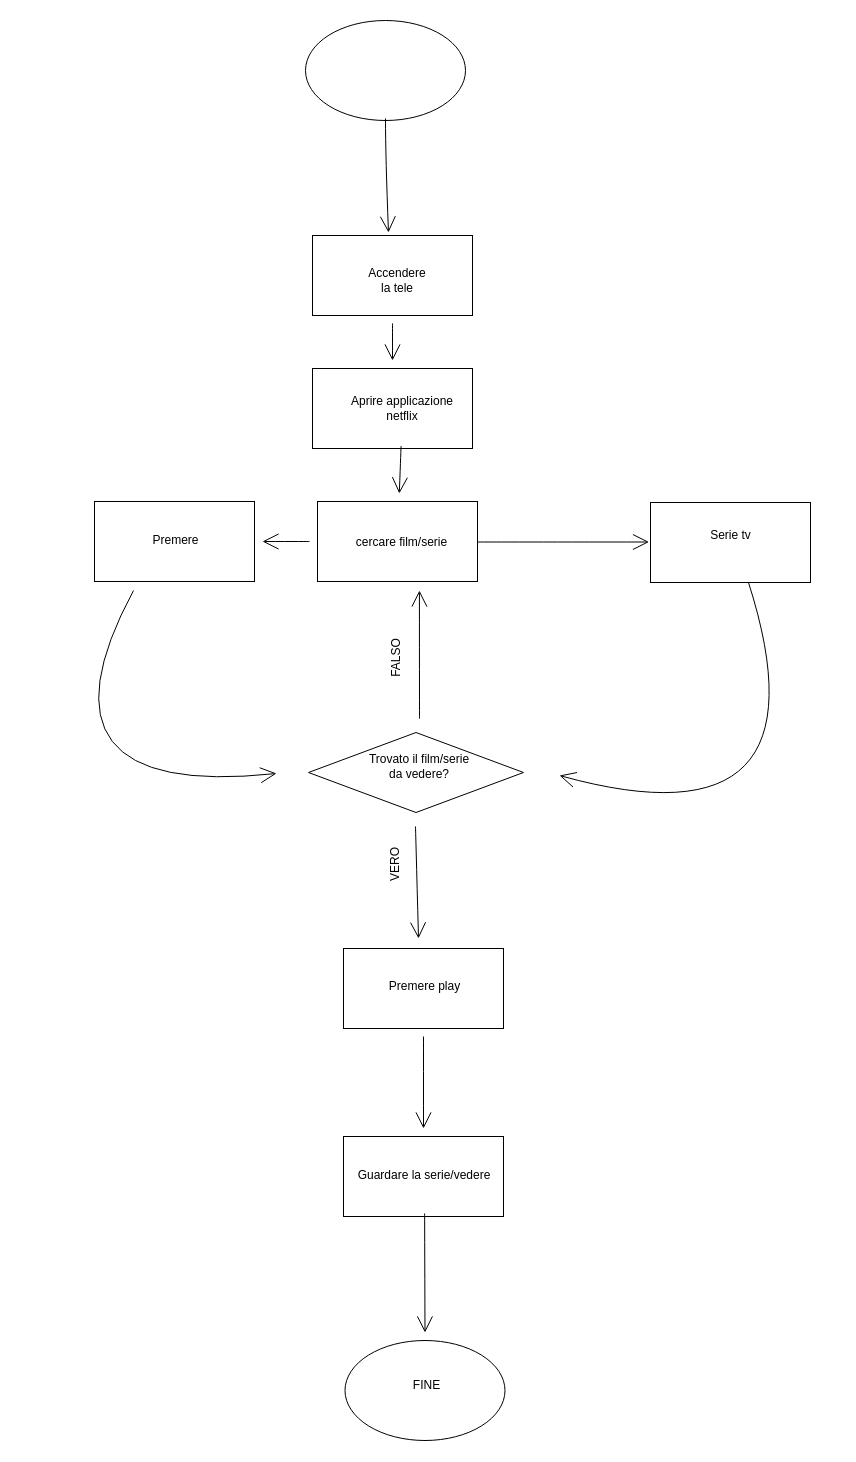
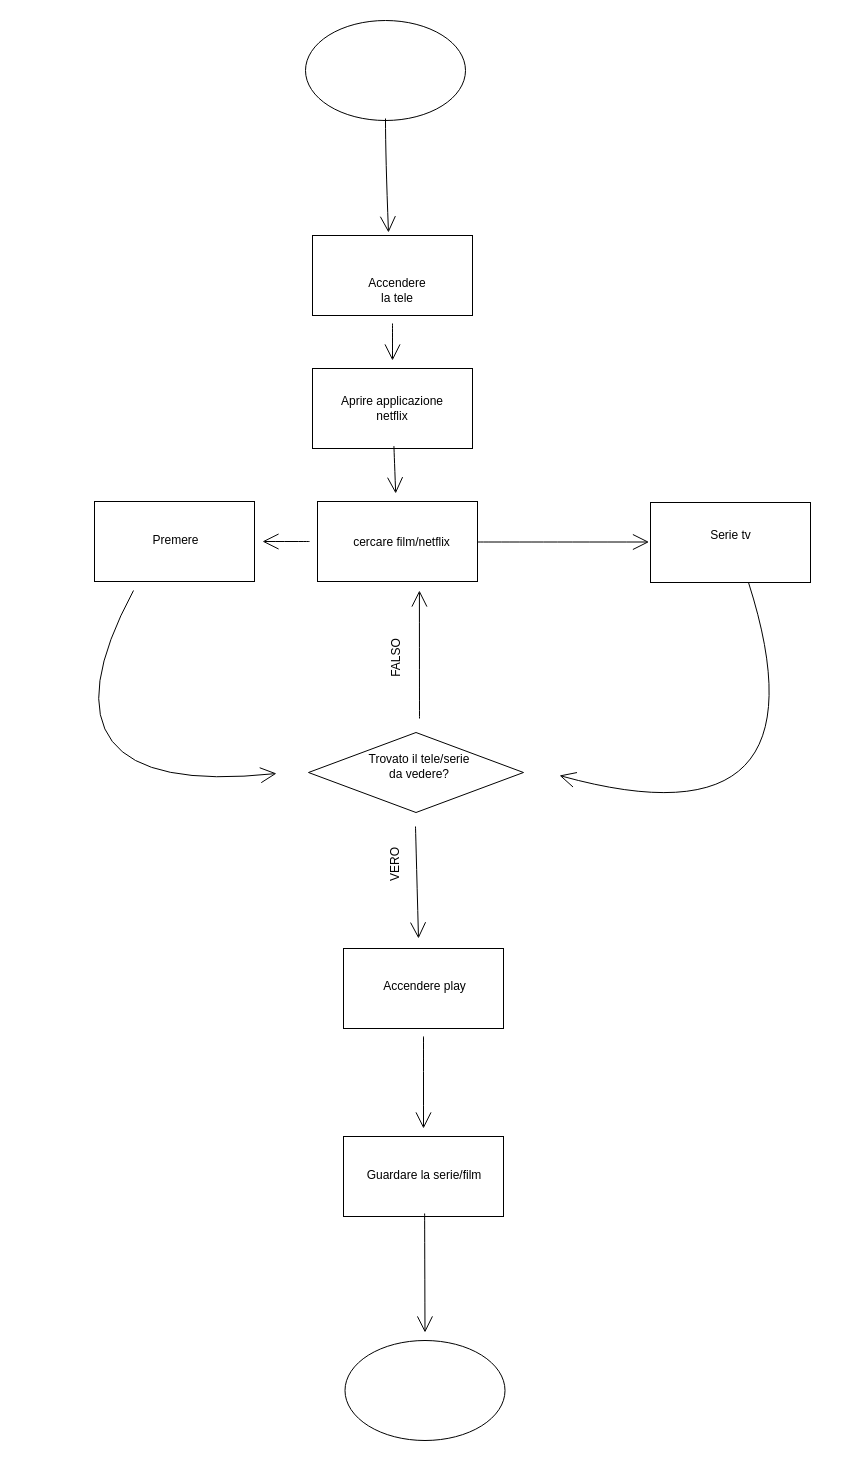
node "Accendere la tele": moved (398, 281) -> (398, 291)
node "Aprire applicazione netflix": moved (403, 409) -> (393, 409)
node "cercare film/serie": label "cercare film/serie" -> "cercare film/netflix"
node "Trovato il film/serie da vedere?": label "Trovato il film/serie da vedere?" -> "Trovato il tele/serie da vedere?"
node "Premere play": label "Premere play" -> "Accendere play"
node "Guardare la serie/vedere": label "Guardare la serie/vedere" -> "Guardare la serie/film"
node "FINE": removed
